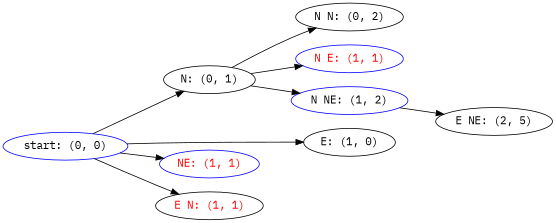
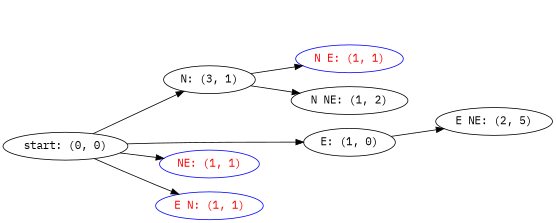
node "N N: (0, 2)": removed
node "N: (0, 1)": label "N: (0, 1)" -> "N: (3, 1)"
node "N NE: (1, 2)": color blue -> black
edge "N NE: (1, 2)" -> "E NE: (2, 5)": now "E: (1, 0)" -> "E NE: (2, 5)"
node "start: (0, 0)": color blue -> black
node "E N: (1, 1)": color black -> blue
